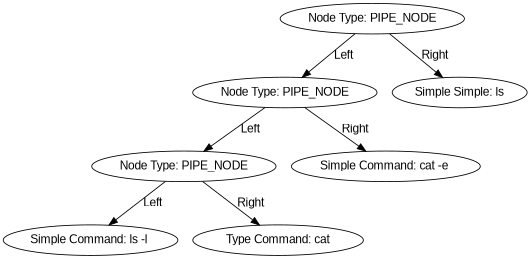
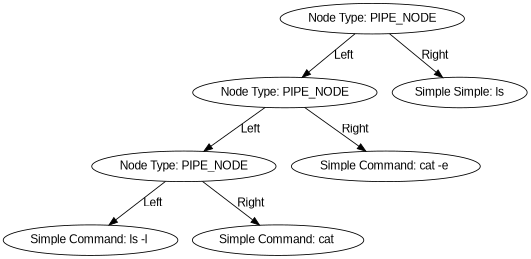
node "Type Command: cat": label "Type Command: cat" -> "Simple Command: cat"
